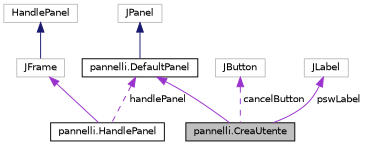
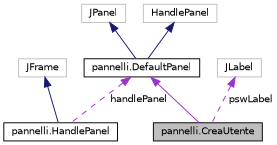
edge "JFrame" -> "HandlePanel": now "pannelli.DefaultPanel" -> "HandlePanel"
node "JButton": removed
edge "pannelli.HandlePanel" -> "JFrame": color darkorchid3 -> midnightblue
edge "pannelli.CreaUtente" -> "JLabel": style solid -> dashed
